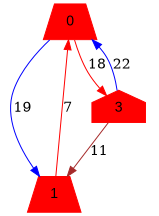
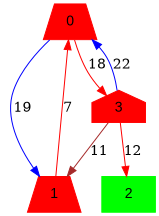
node "2": added
